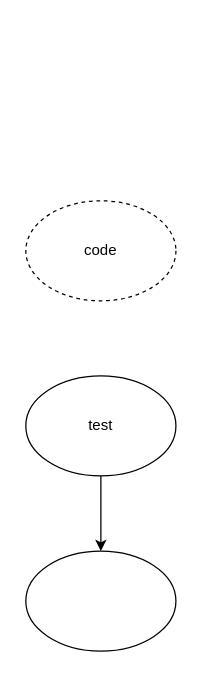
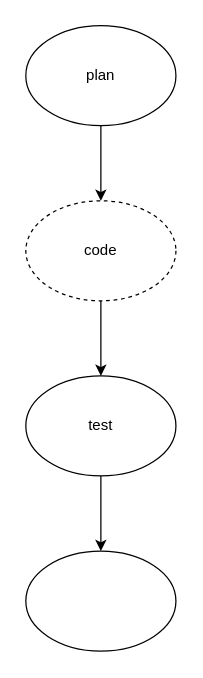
node "plan": added
edge "plan" -> "code": added
edge "code" -> "test": added
